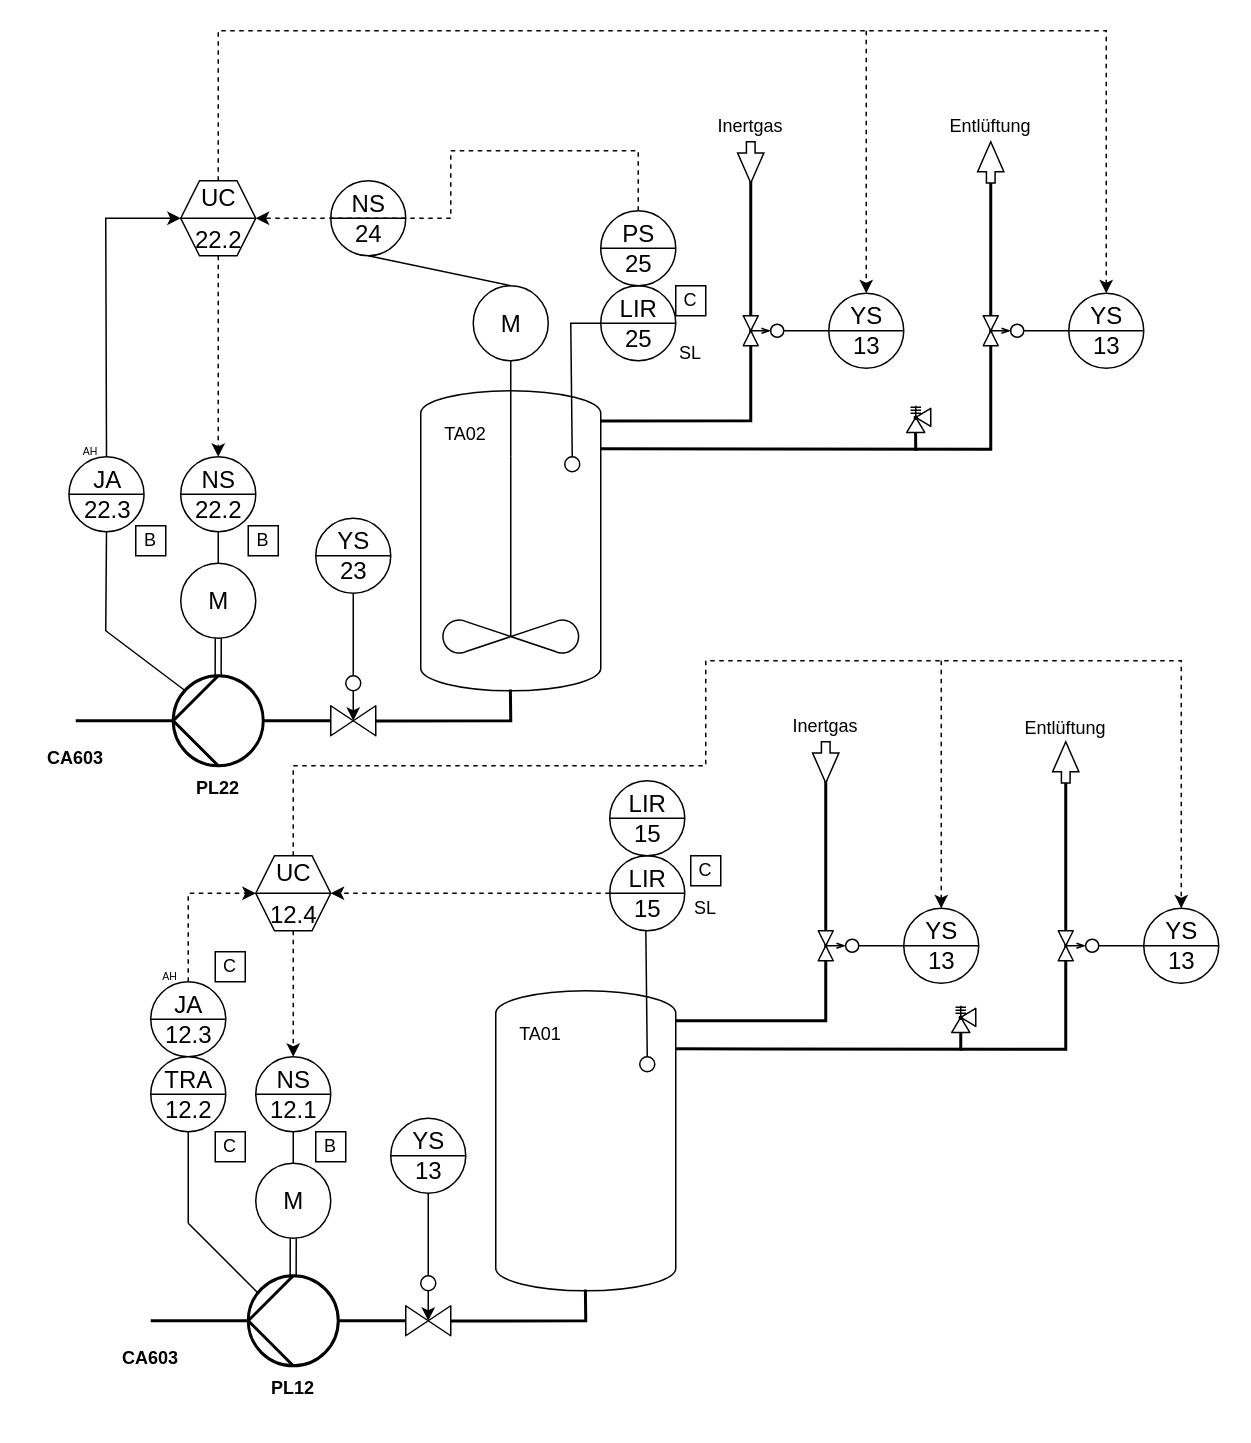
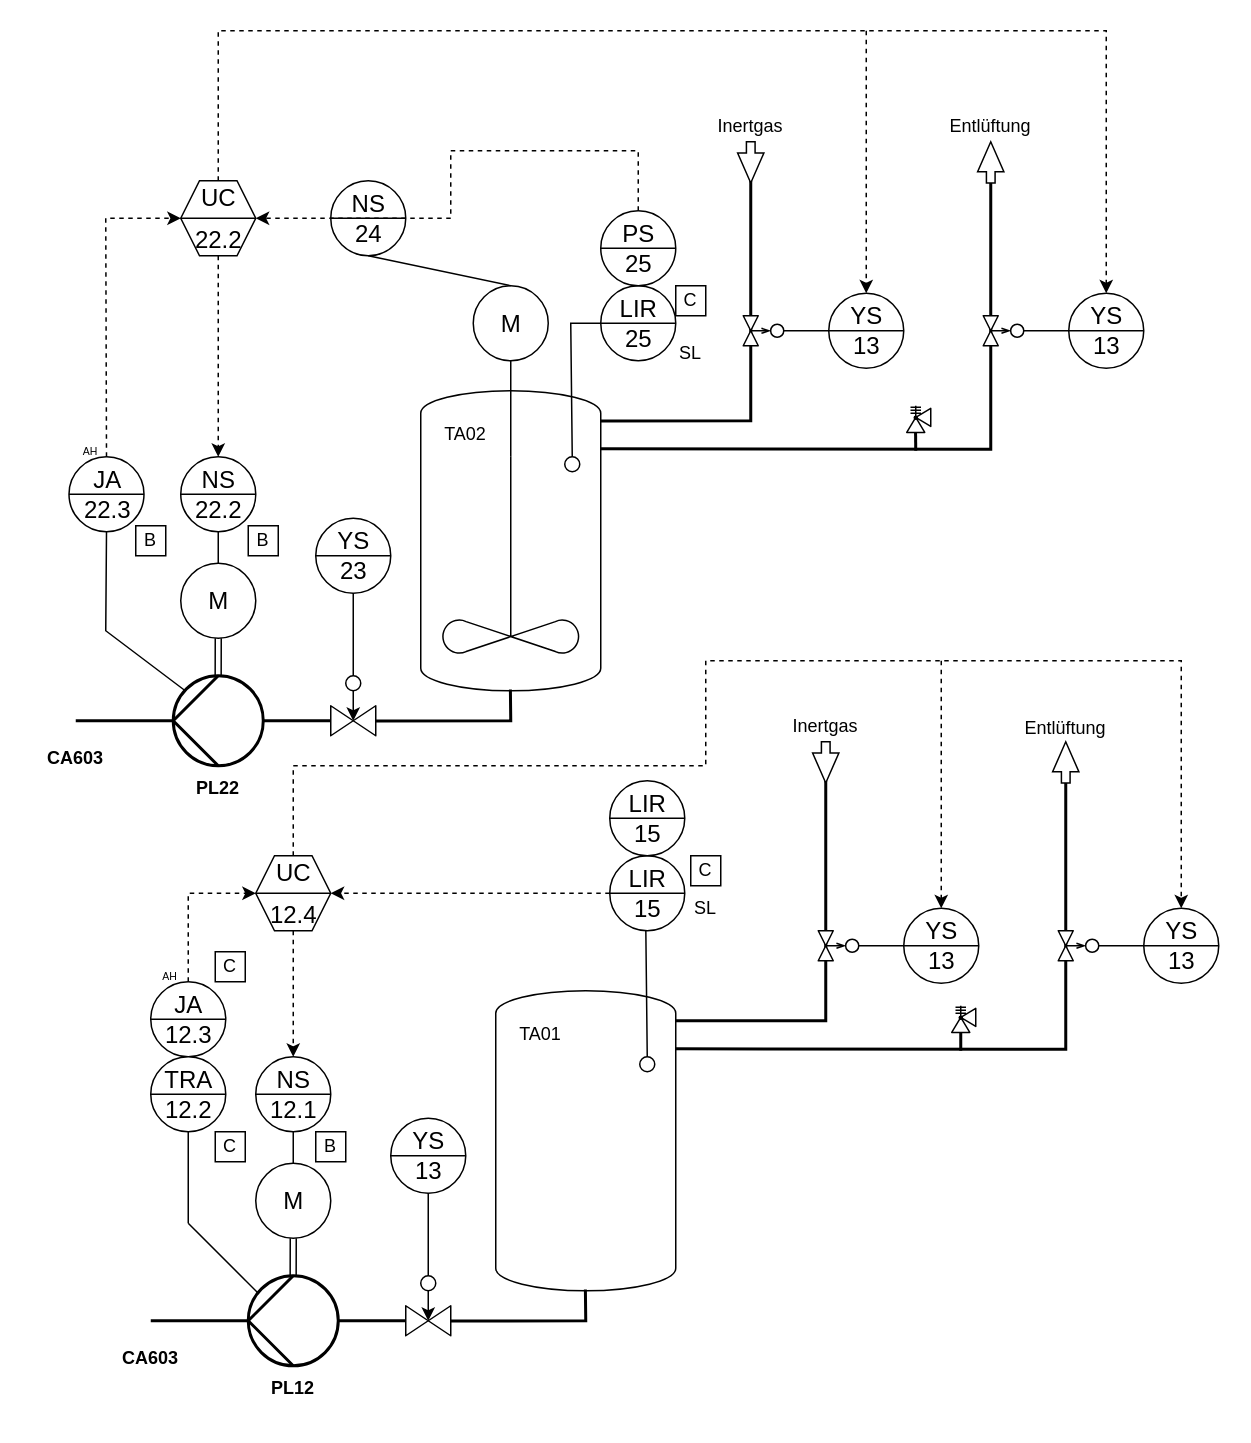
edge "JA22.3" -> "UC 22.2": style solid -> dashed
